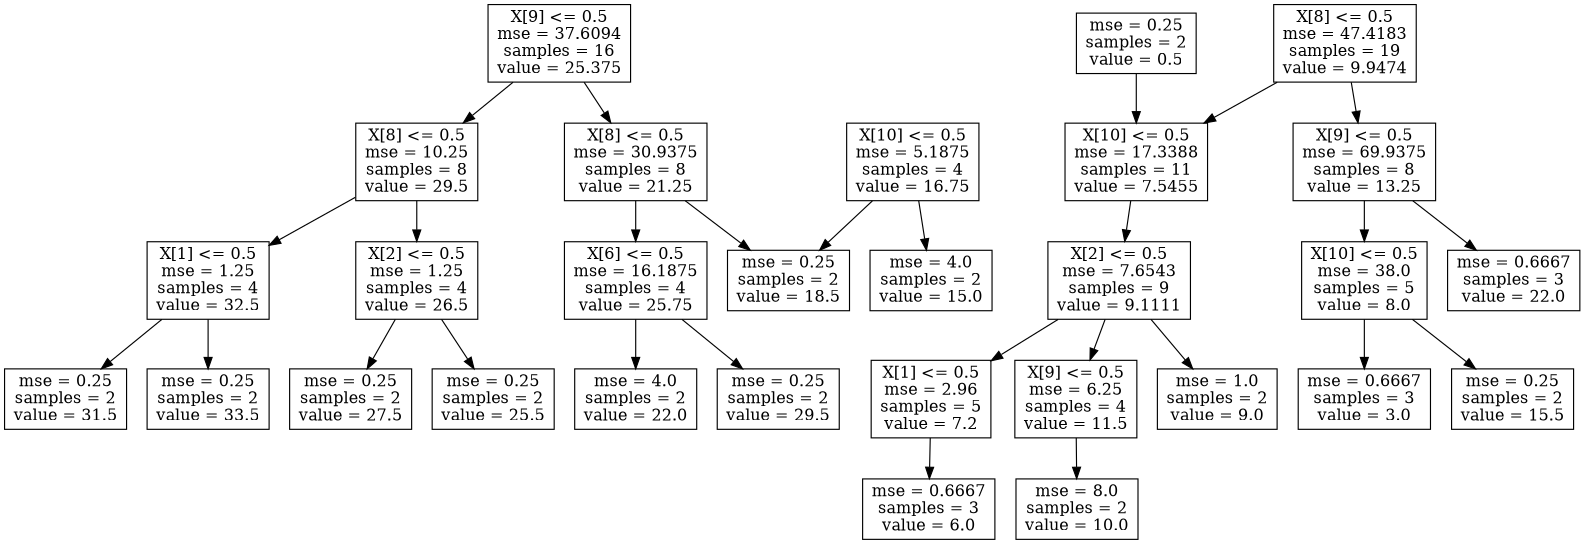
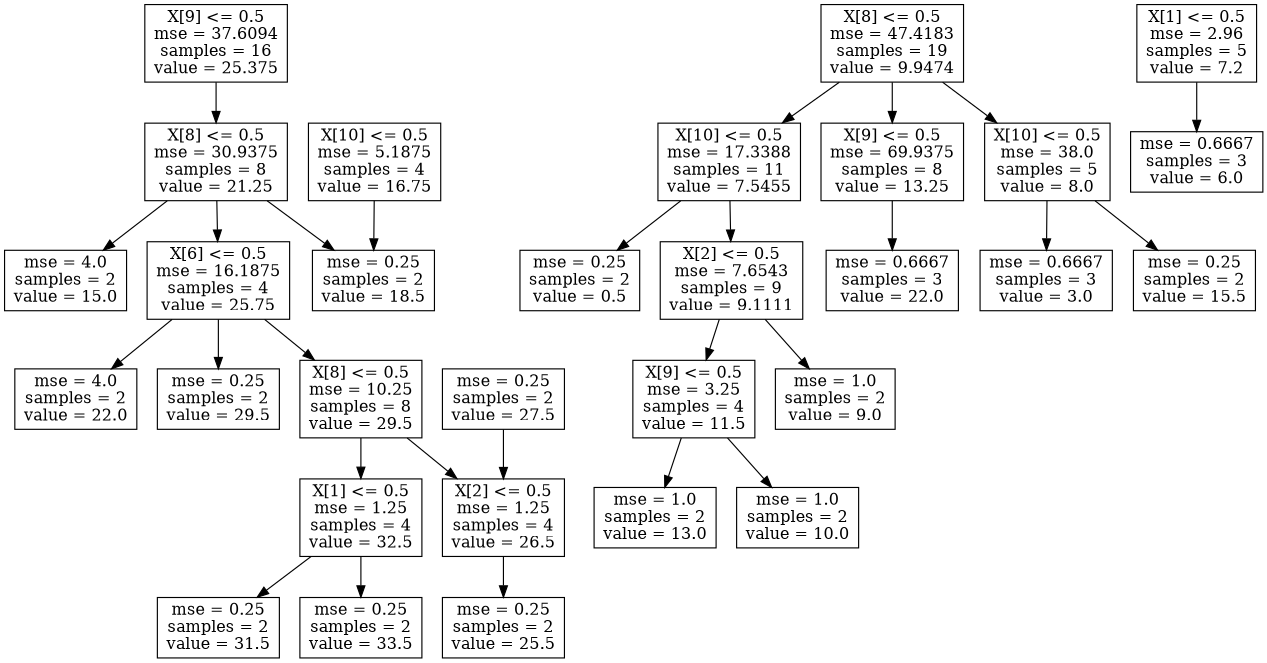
edge "mse = 0.25 samples = 2 value = 0.5" -> "X[10] <= 0.5 mse = 17.3388 samples = 11 value = 7.5455": reversed
edge "X[9] <= 0.5 mse = 37.6094 samples = 16 value = 25.375" -> "X[8] <= 0.5 mse = 10.25 samples = 8 value = 29.5": now "X[6] <= 0.5 mse = 16.1875 samples = 4 value = 25.75" -> "X[8] <= 0.5 mse = 10.25 samples = 8 value = 29.5"
edge "X[9] <= 0.5 mse = 69.9375 samples = 8 value = 13.25" -> "X[10] <= 0.5 mse = 38.0 samples = 5 value = 8.0": now "X[8] <= 0.5 mse = 47.4183 samples = 19 value = 9.9474" -> "X[10] <= 0.5 mse = 38.0 samples = 5 value = 8.0"
edge "X[10] <= 0.5 mse = 5.1875 samples = 4 value = 16.75" -> "mse = 4.0 samples = 2 value = 15.0": now "X[8] <= 0.5 mse = 30.9375 samples = 8 value = 21.25" -> "mse = 4.0 samples = 2 value = 15.0"
edge "X[2] <= 0.5 mse = 7.6543 samples = 9 value = 9.1111" -> "X[1] <= 0.5 mse = 2.96 samples = 5 value = 7.2": removed
edge "X[2] <= 0.5 mse = 1.25 samples = 4 value = 26.5" -> "mse = 0.25 samples = 2 value = 27.5": reversed
node "X[9] <= 0.5 mse = 6.25 samples = 4 value = 11.5": label "X[9] <= 0.5 mse = 6.25 samples = 4 value = 11.5" -> "X[9] <= 0.5 mse = 3.25 samples = 4 value = 11.5"
node "mse = 8.0 samples = 2 value = 10.0": label "mse = 8.0 samples = 2 value = 10.0" -> "mse = 1.0 samples = 2 value = 10.0"
node "mse = 1.0 samples = 2 value = 13.0": added
